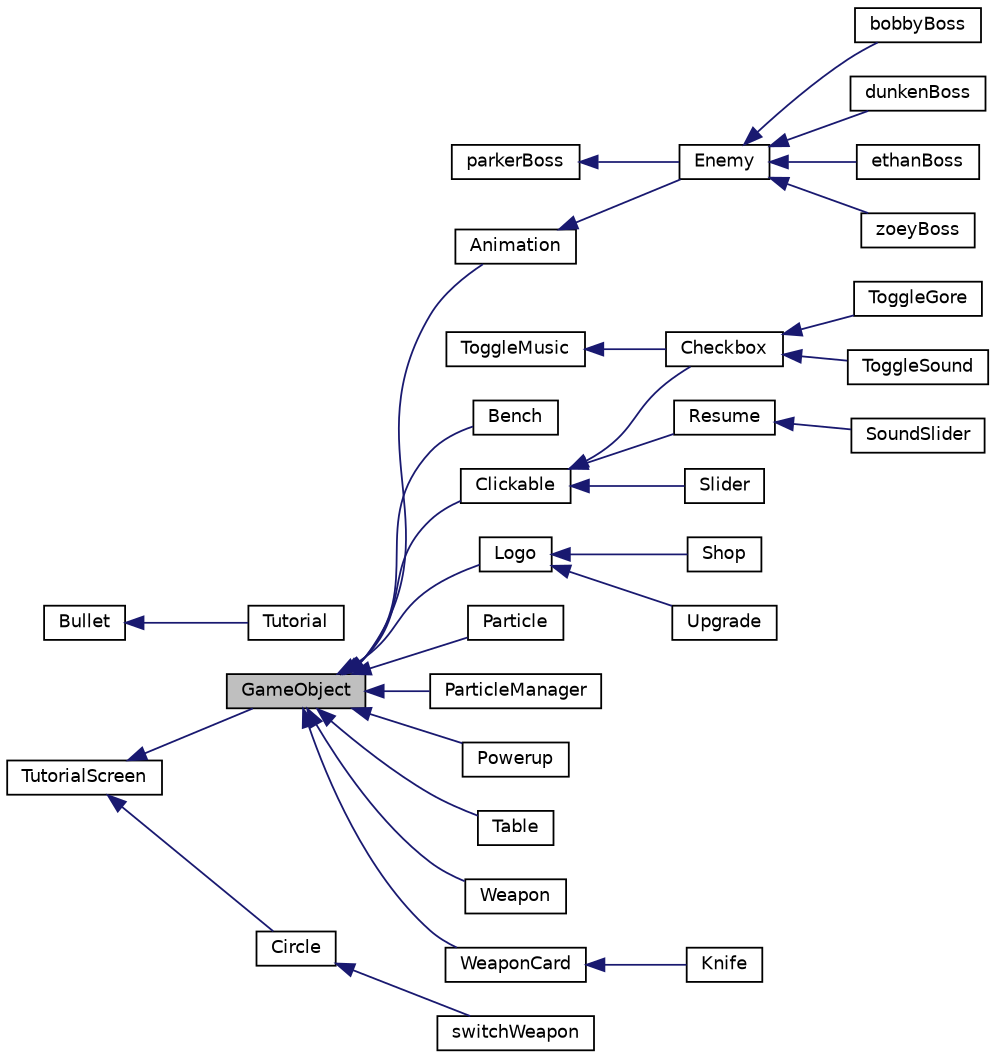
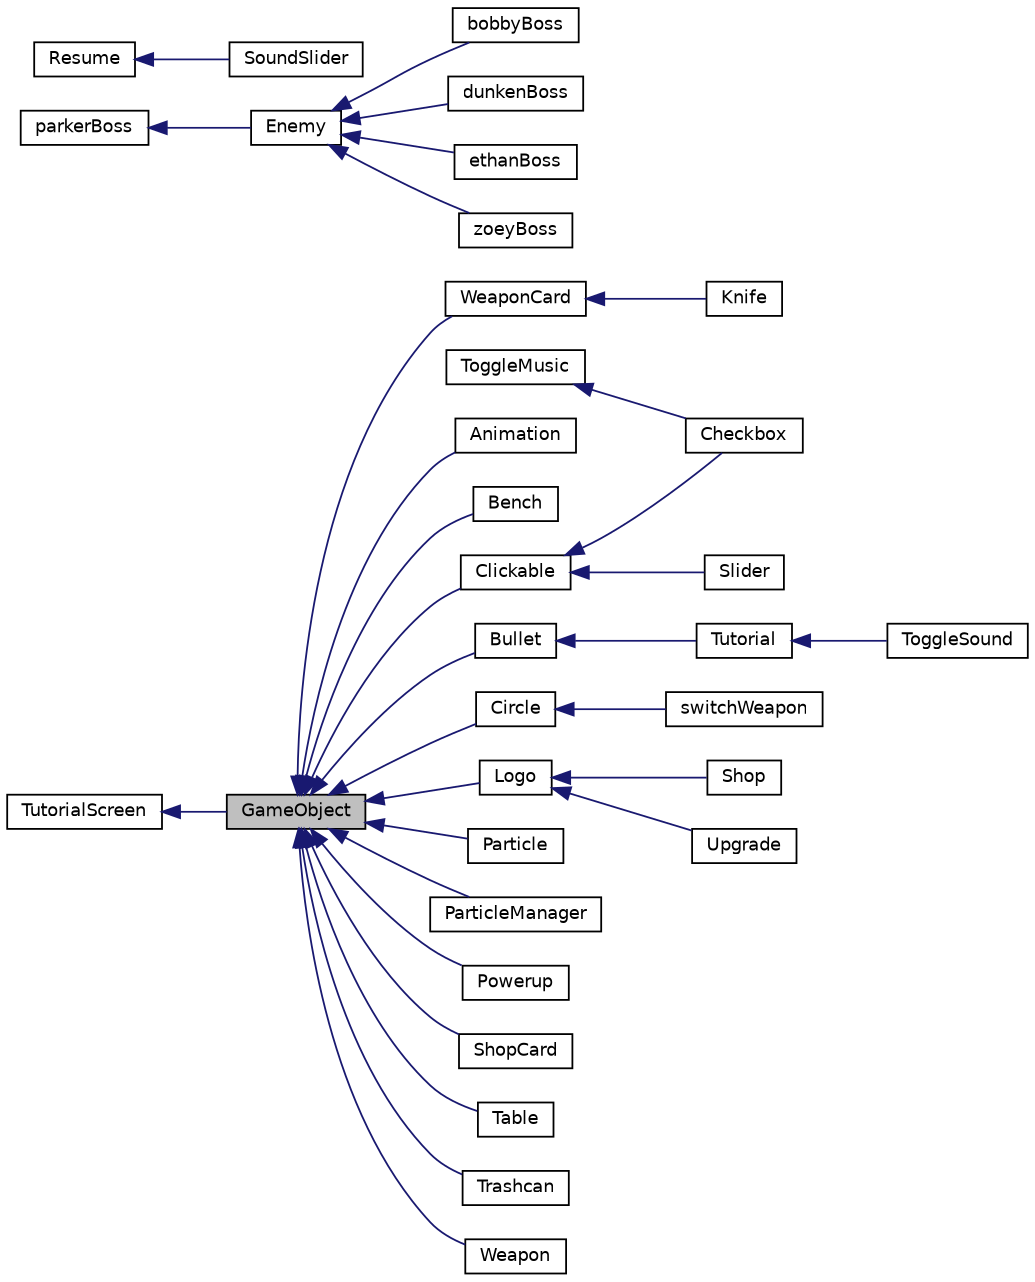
edge "Enemy" -> "Animation": removed
node "ToggleGore": removed
edge "ToggleSound" -> "Checkbox": now "ToggleSound" -> "Tutorial"
edge "Resume" -> "Clickable": removed
edge "Bullet" -> "GameObject": added
edge "Circle" -> "TutorialScreen": now "Circle" -> "GameObject"
node "ShopCard": added
node "Trashcan": added
